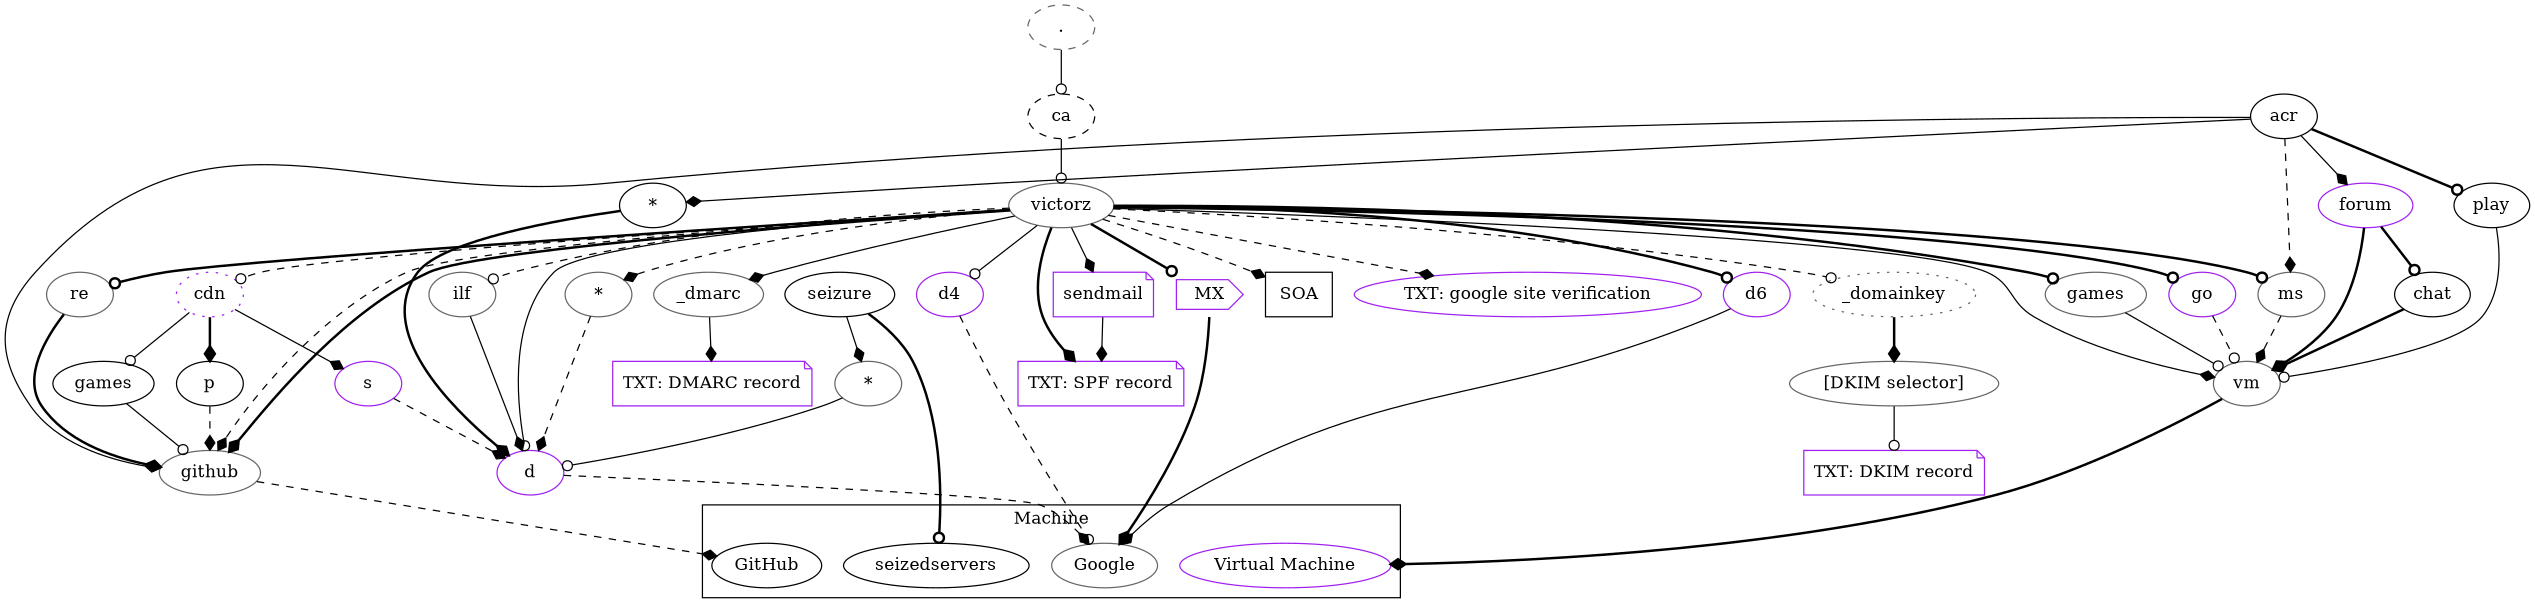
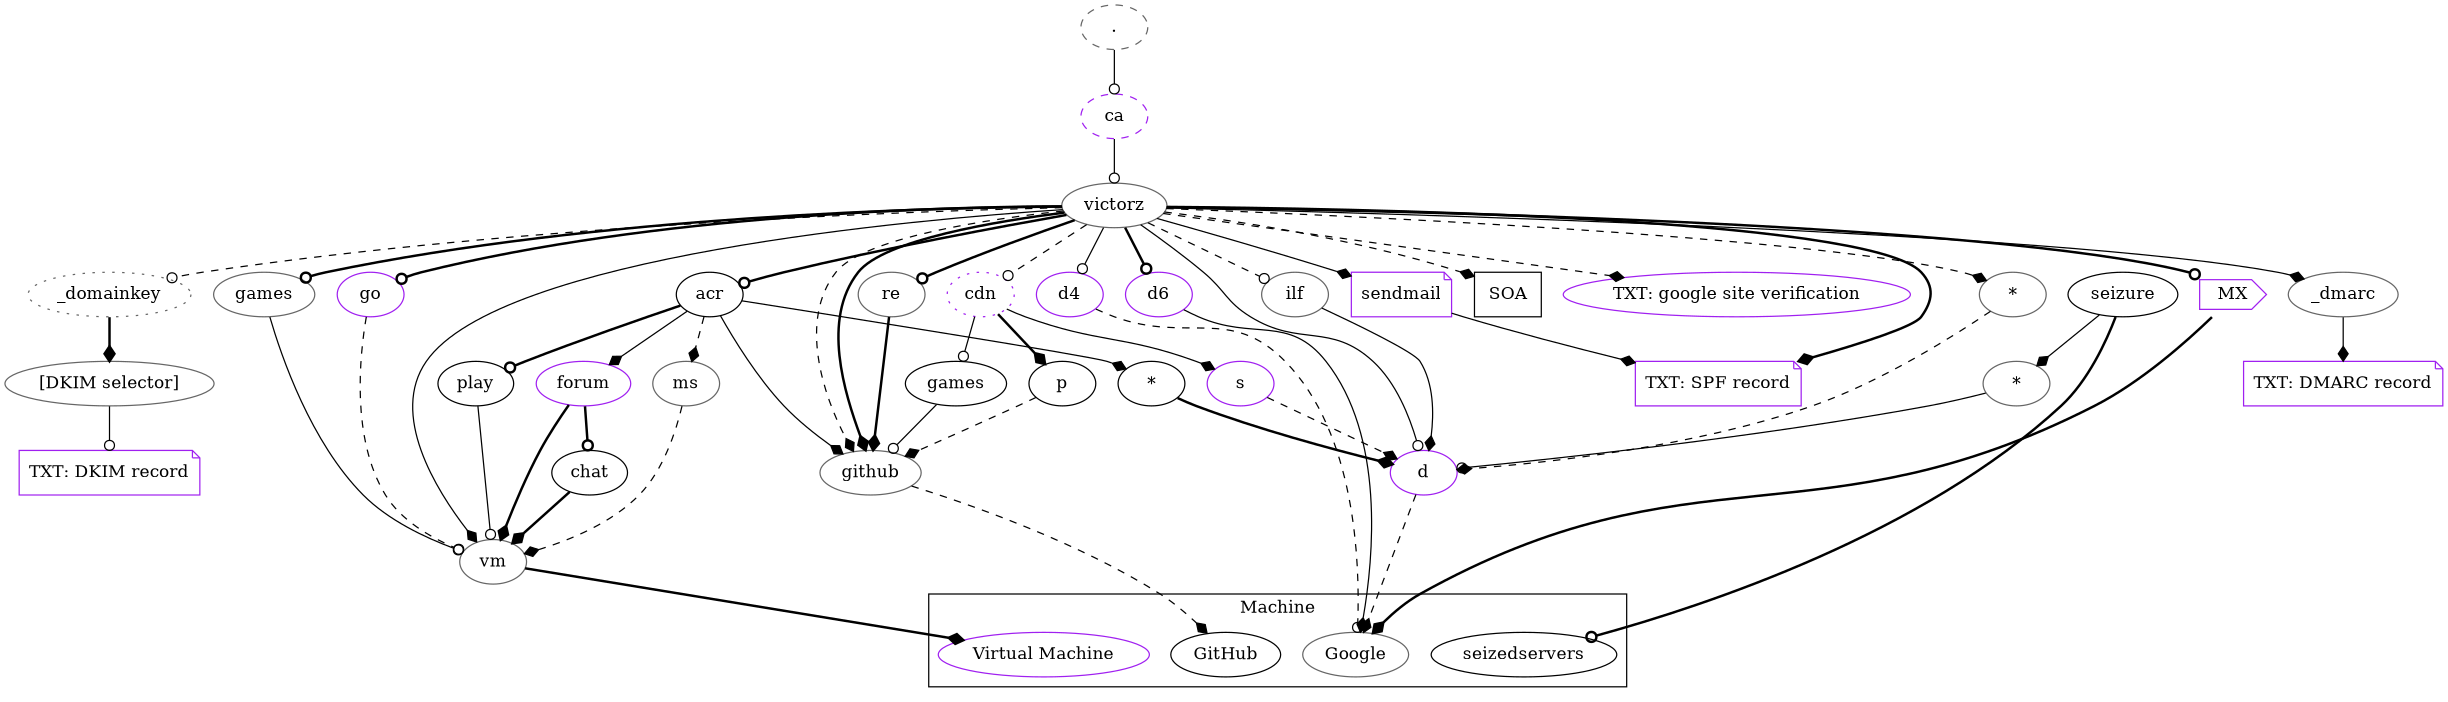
node "ca": color black -> purple
edge "victorz" -> "ms": now "victorz" -> "acr"
